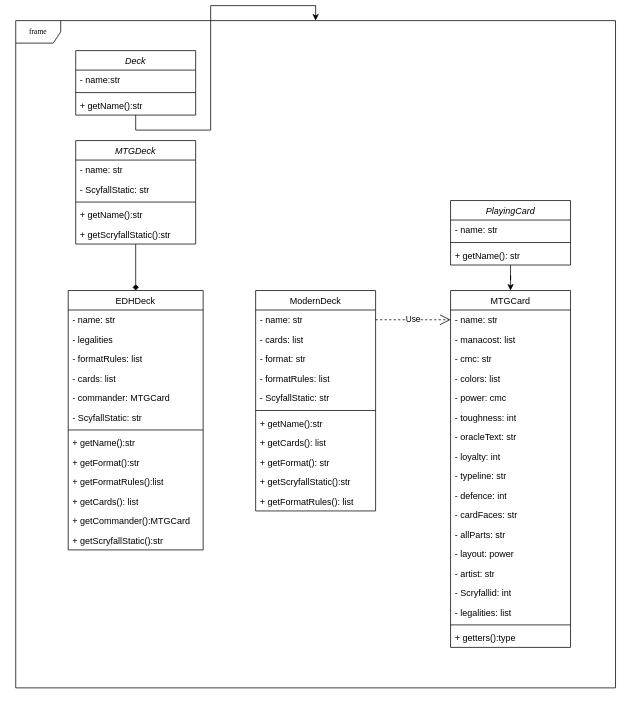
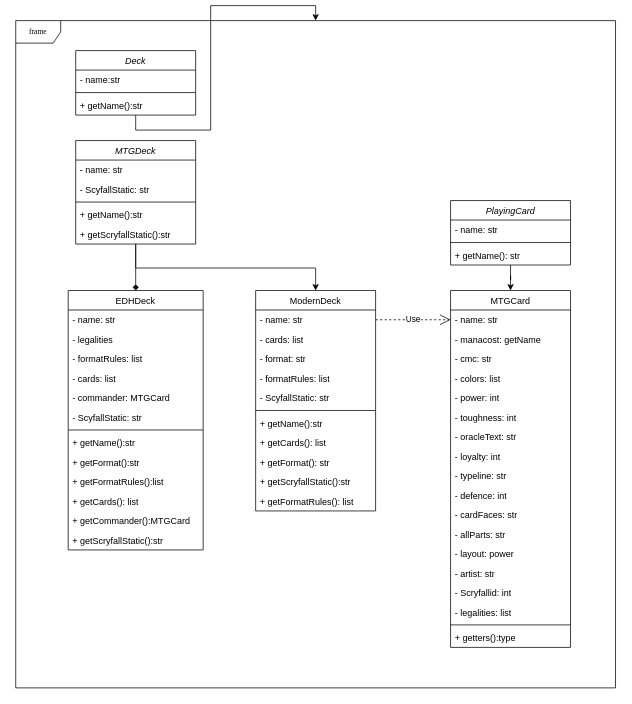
edge "MTGDeck" -> "ModernDeck": added
node "- manacost: list": label "- manacost: list" -> "- manacost: getName"
node "- power: cmc": label "- power: cmc" -> "- power: int"
